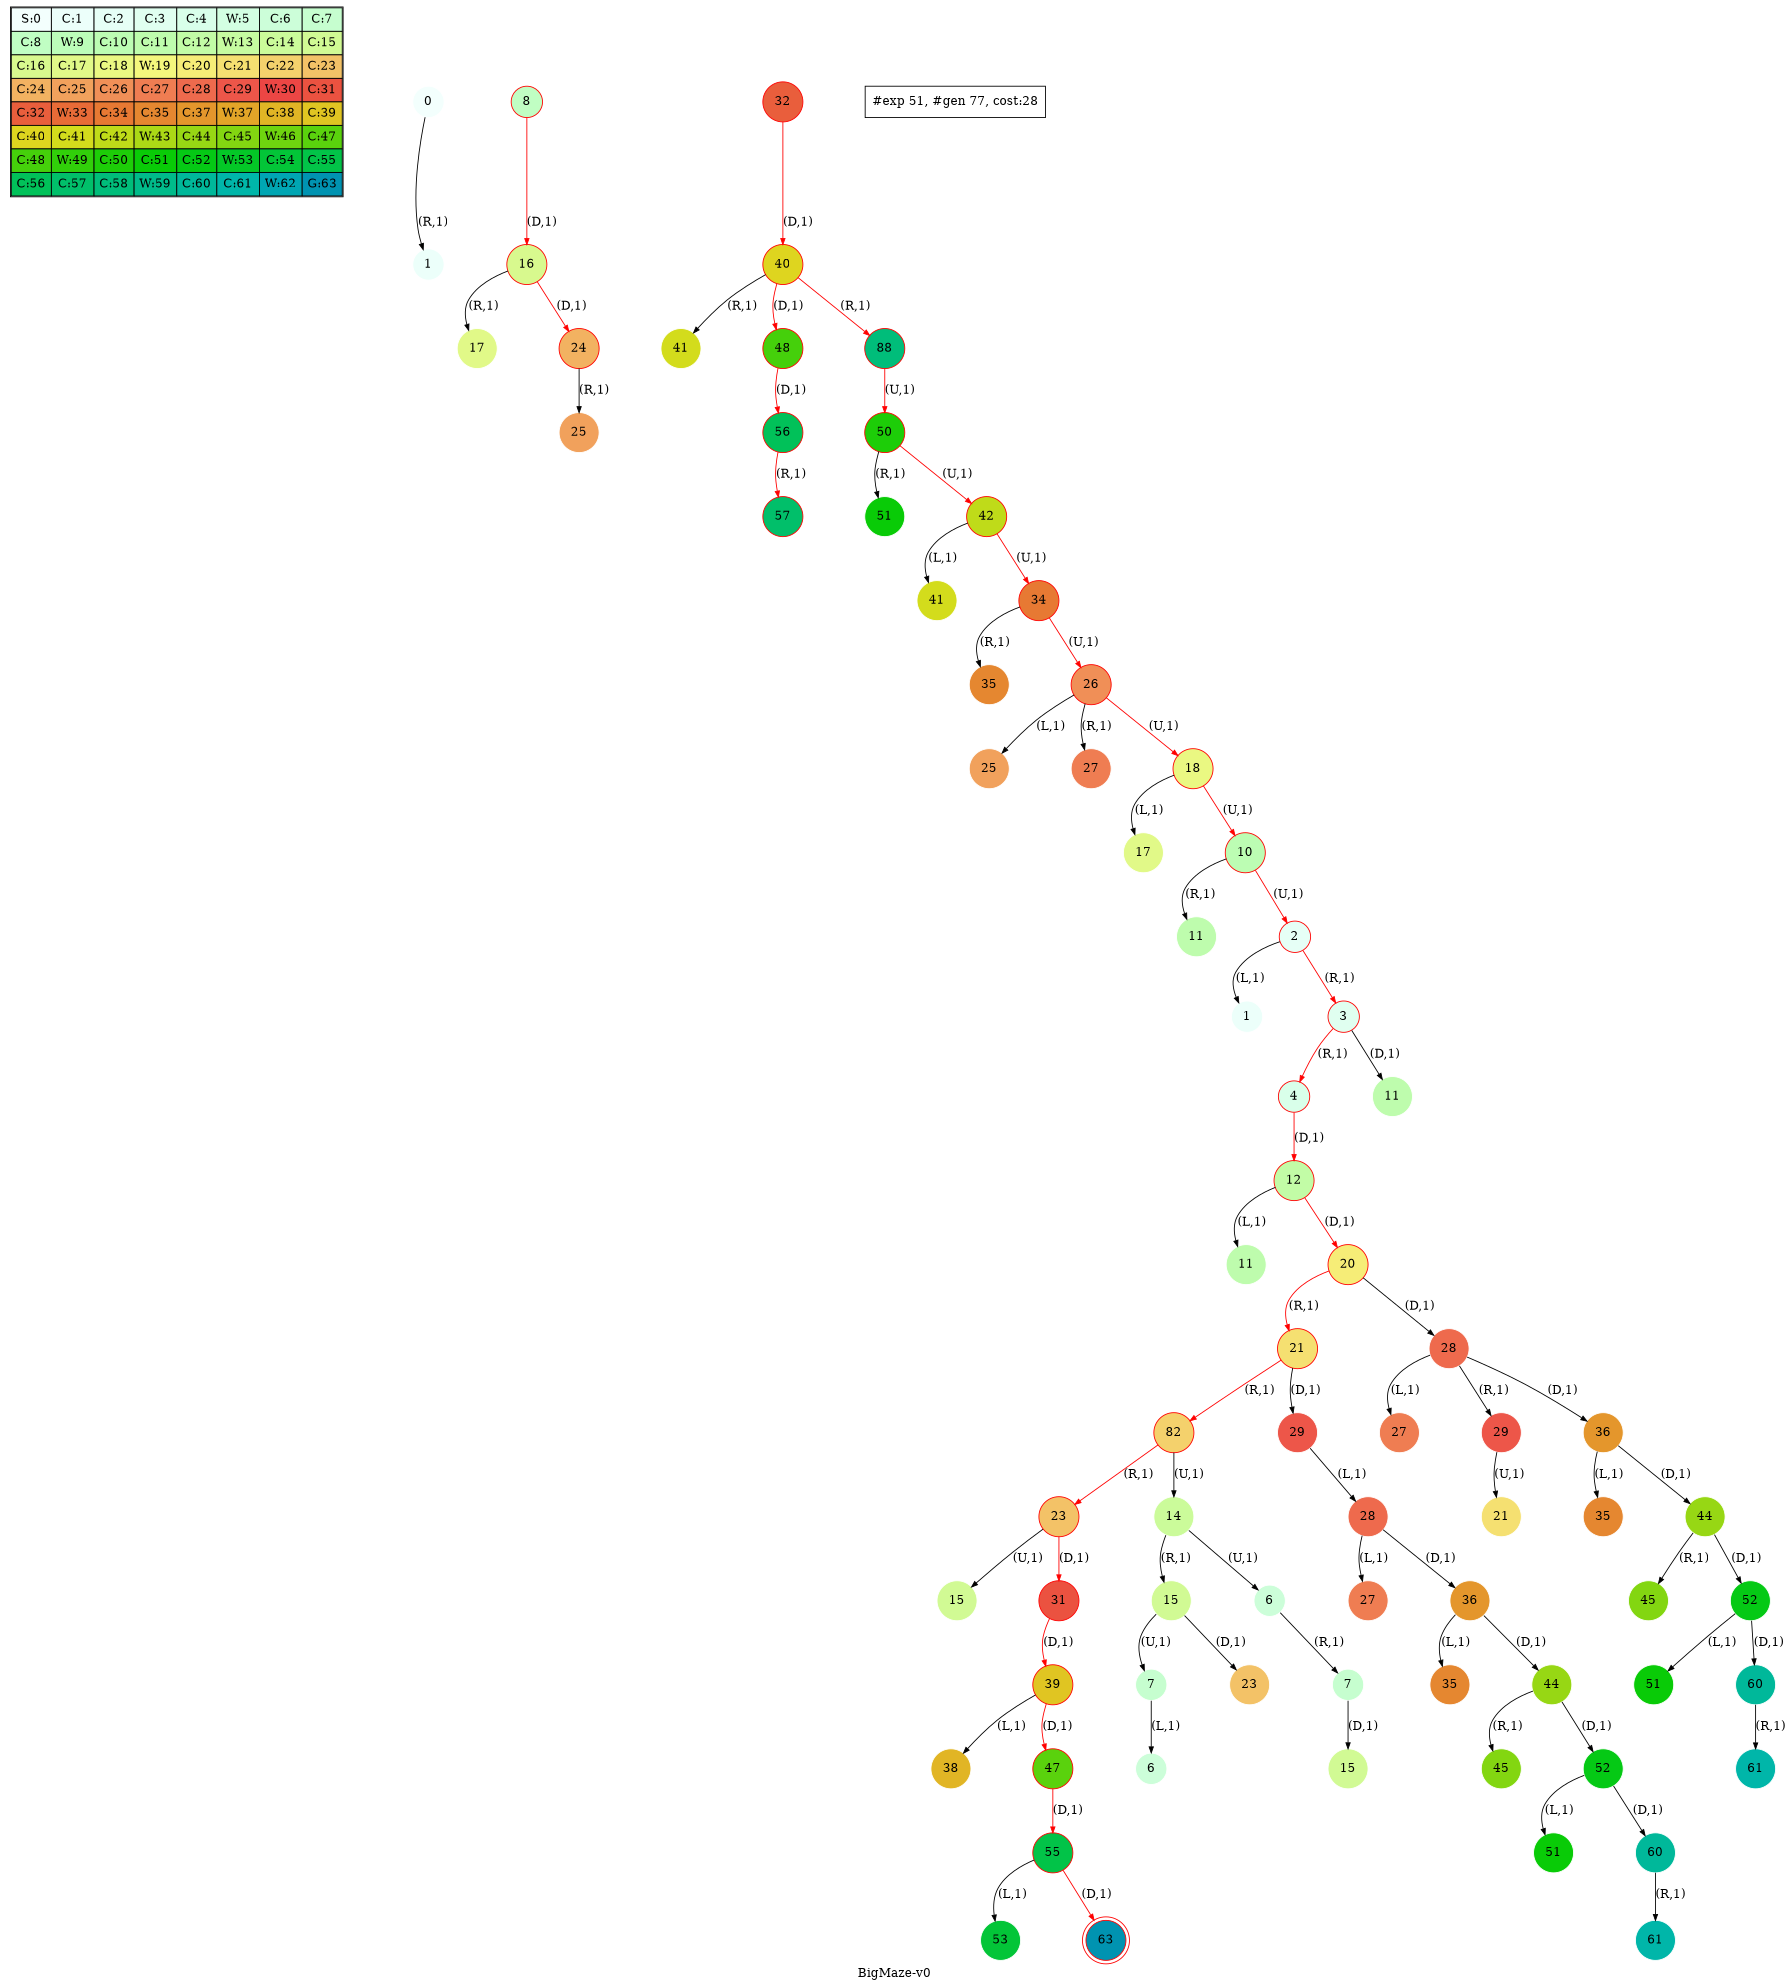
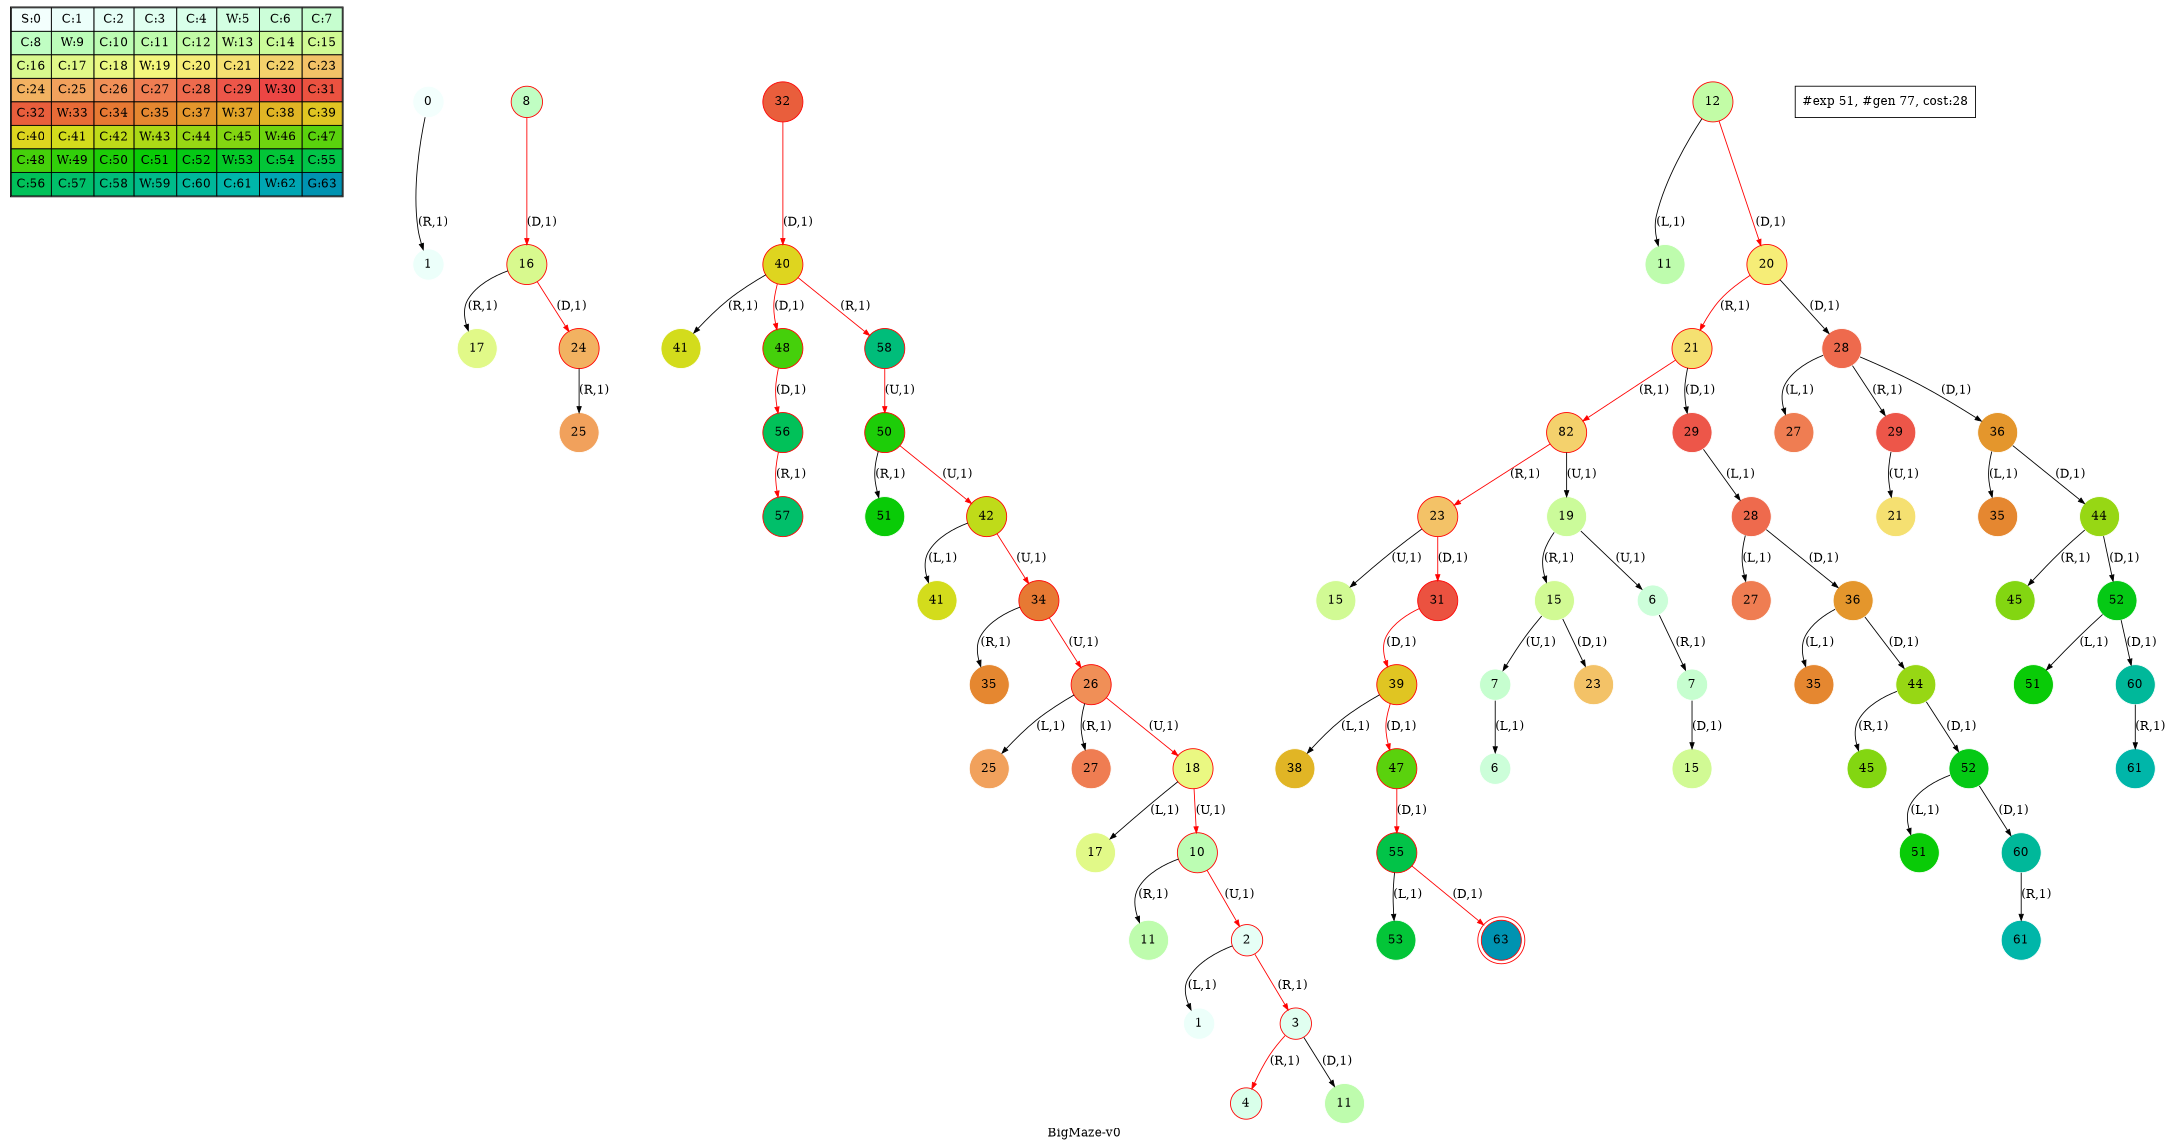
node "88": label "88" -> "58"
edge "4" -> "12": removed, label "(D,1)"
node "14": label "14" -> "19"
